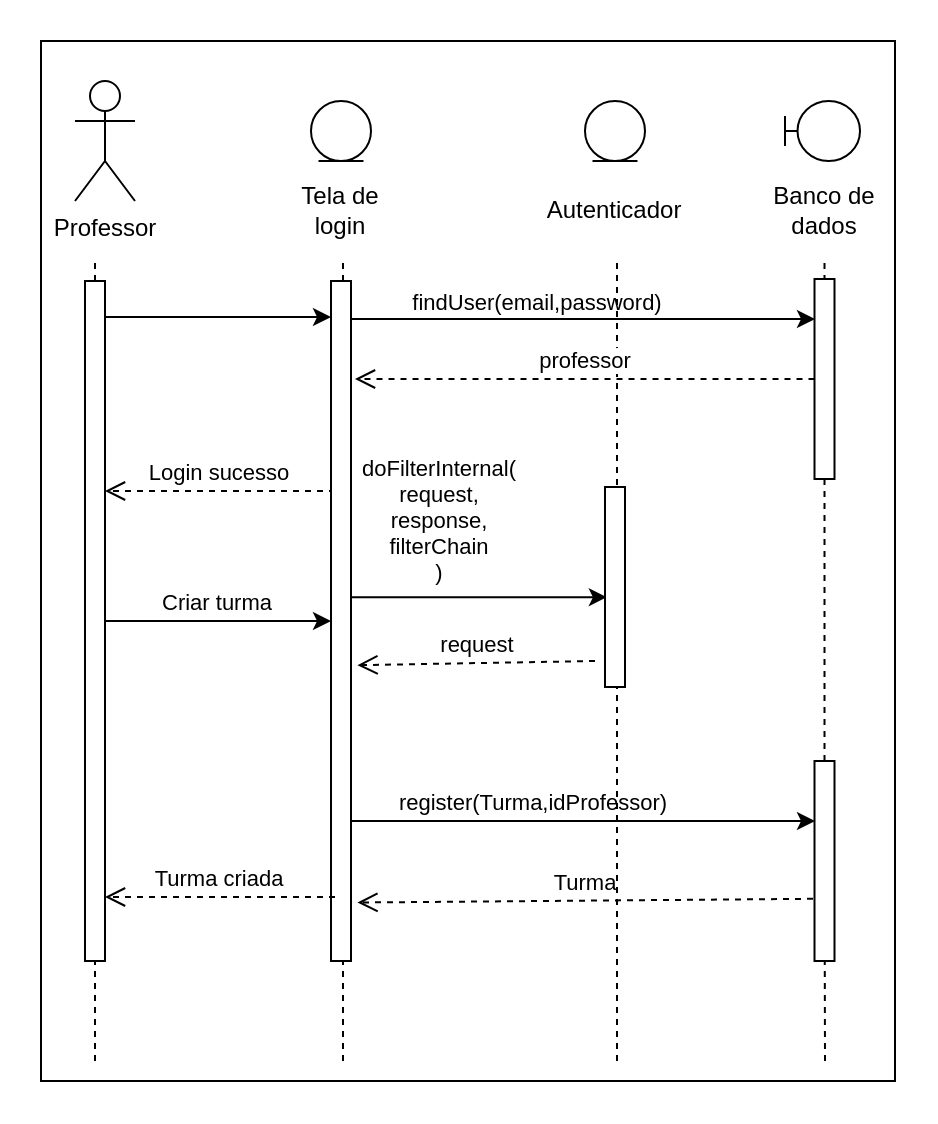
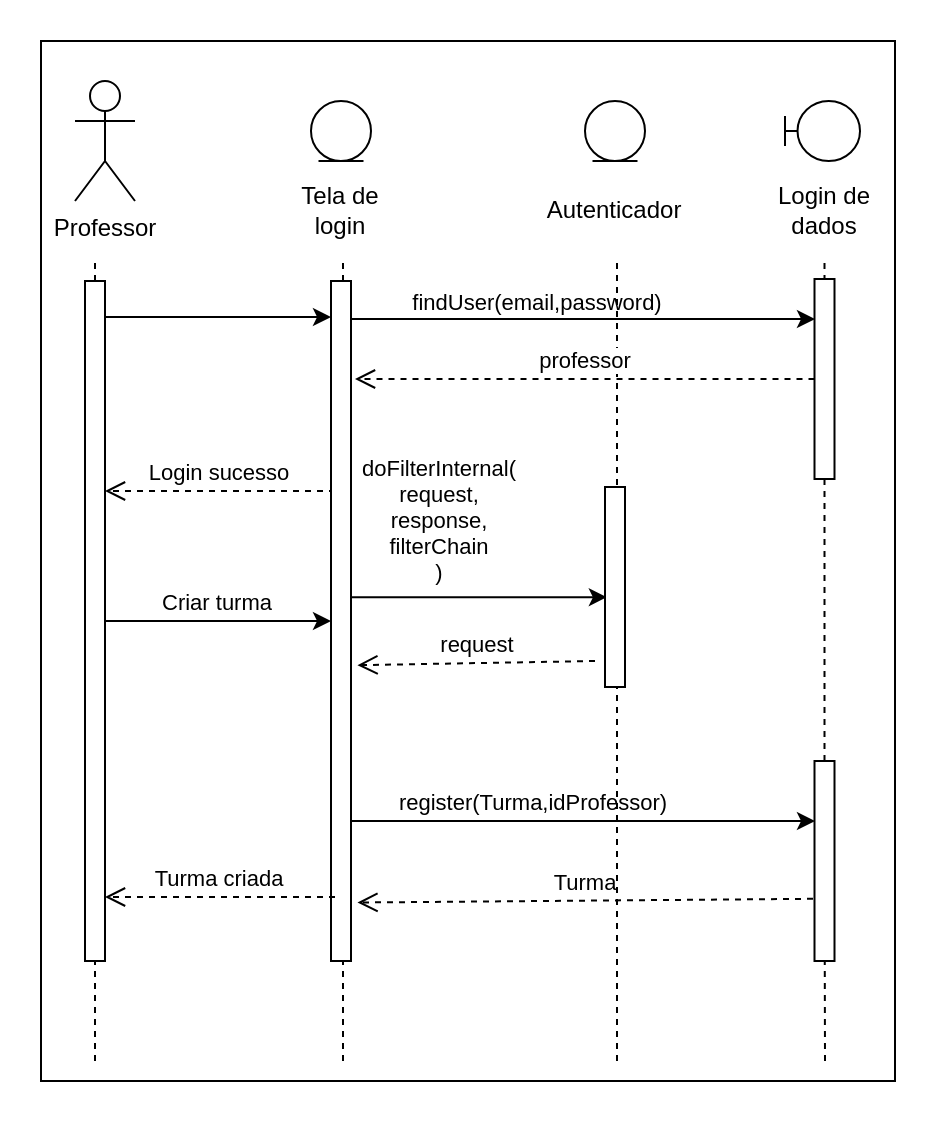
node "Banco de dados": label "Banco de dados" -> "Login de dados"
